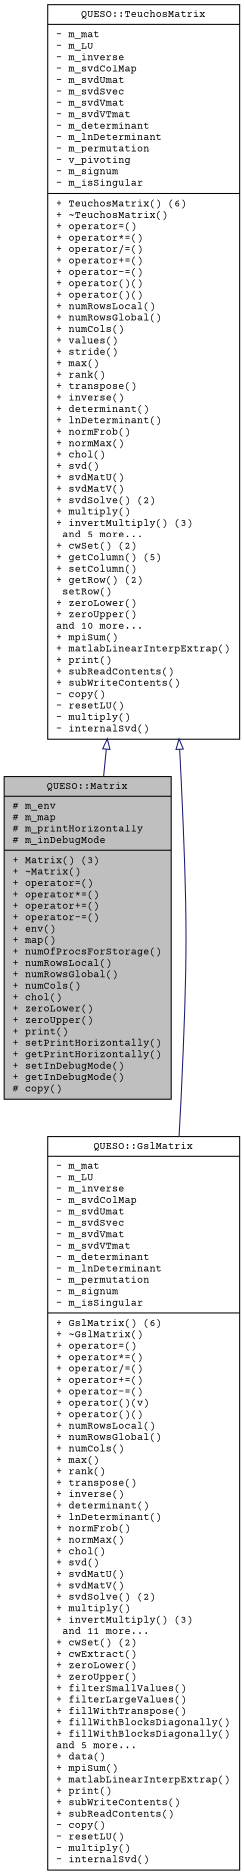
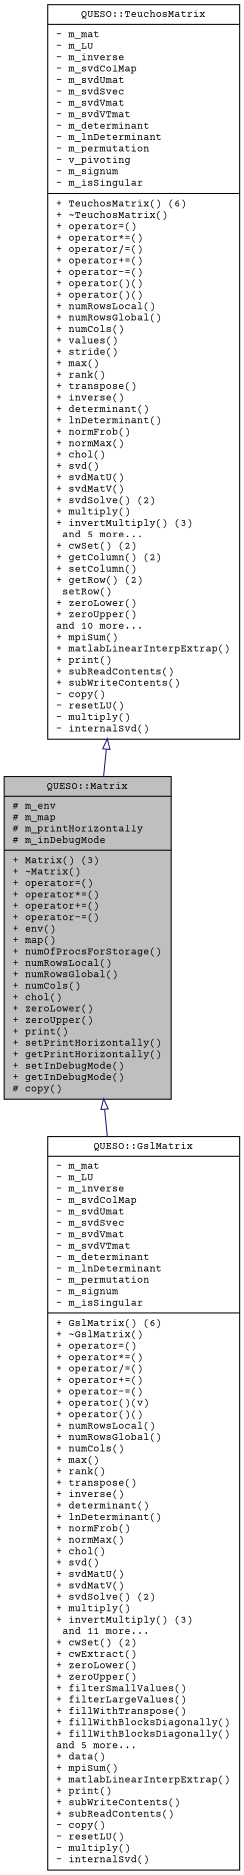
node "QUESO::TeuchosMatrix": text "+ getColumn() (5)" -> "+ getColumn() (2)"
edge "QUESO::GslMatrix" -> "QUESO::TeuchosMatrix": now "QUESO::GslMatrix" -> "QUESO::Matrix"
